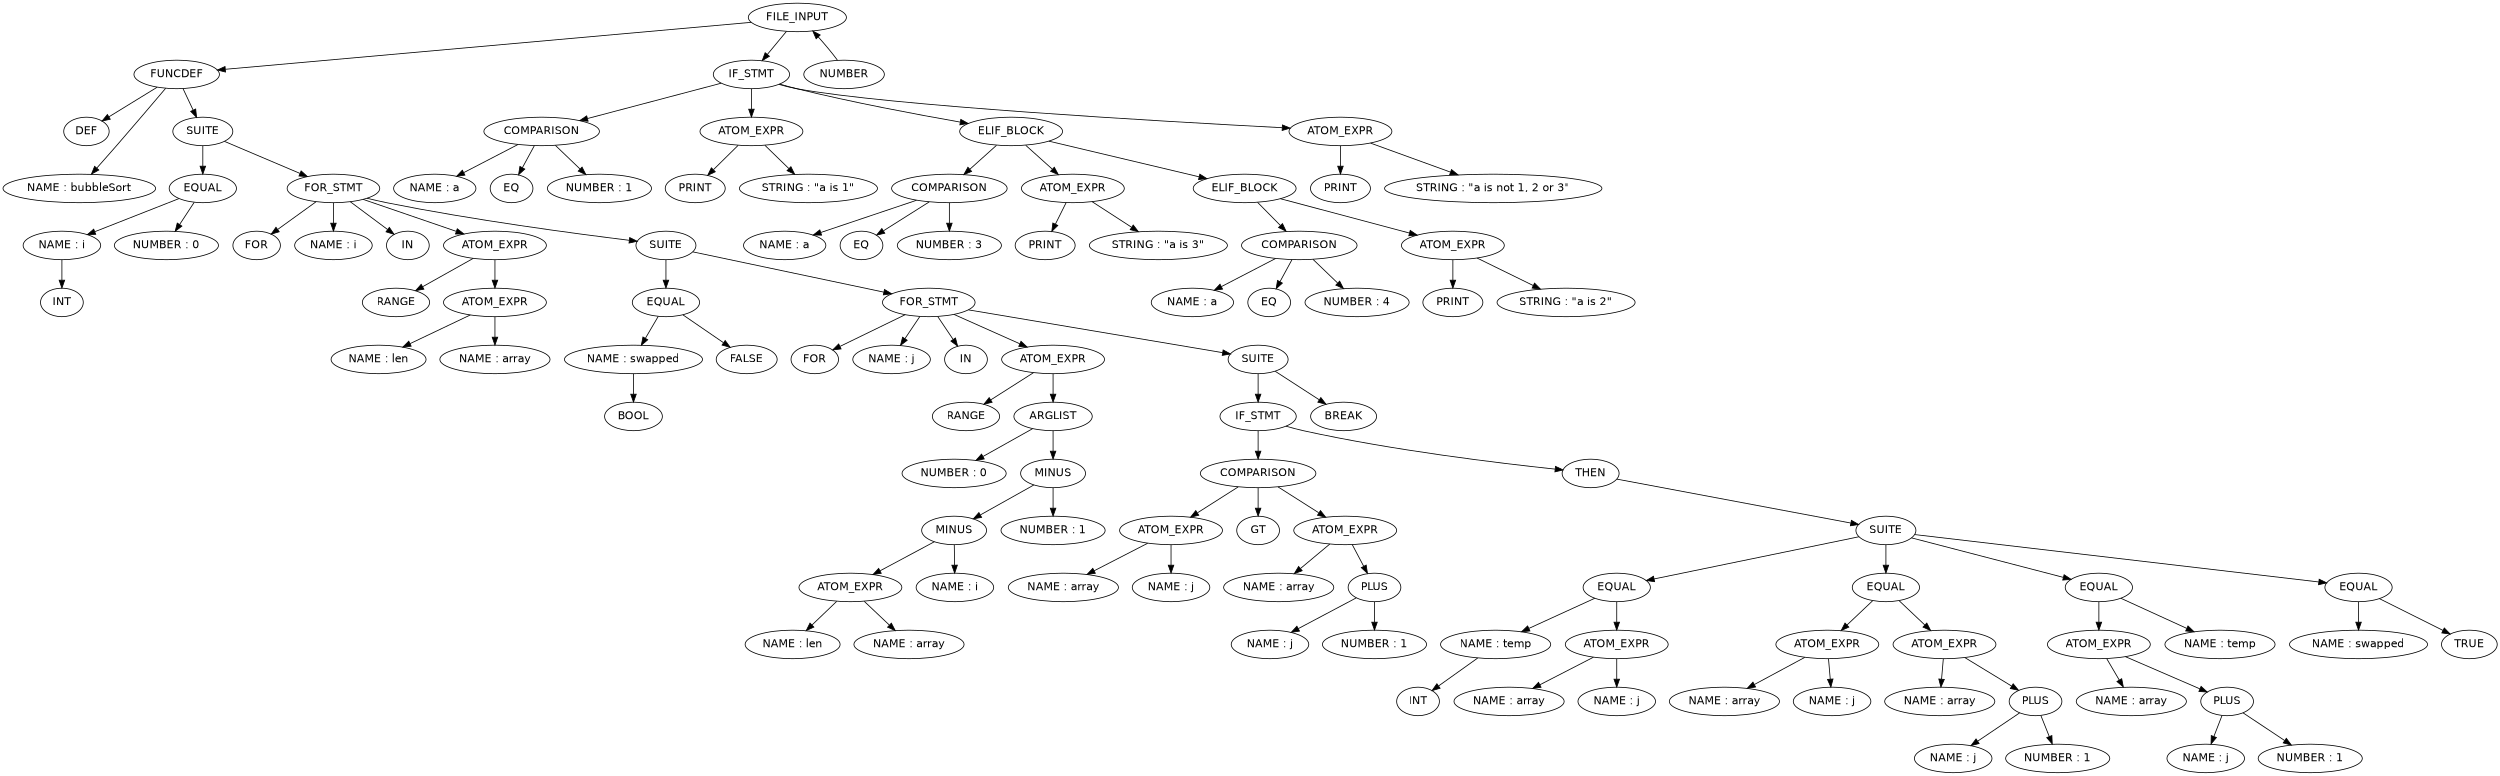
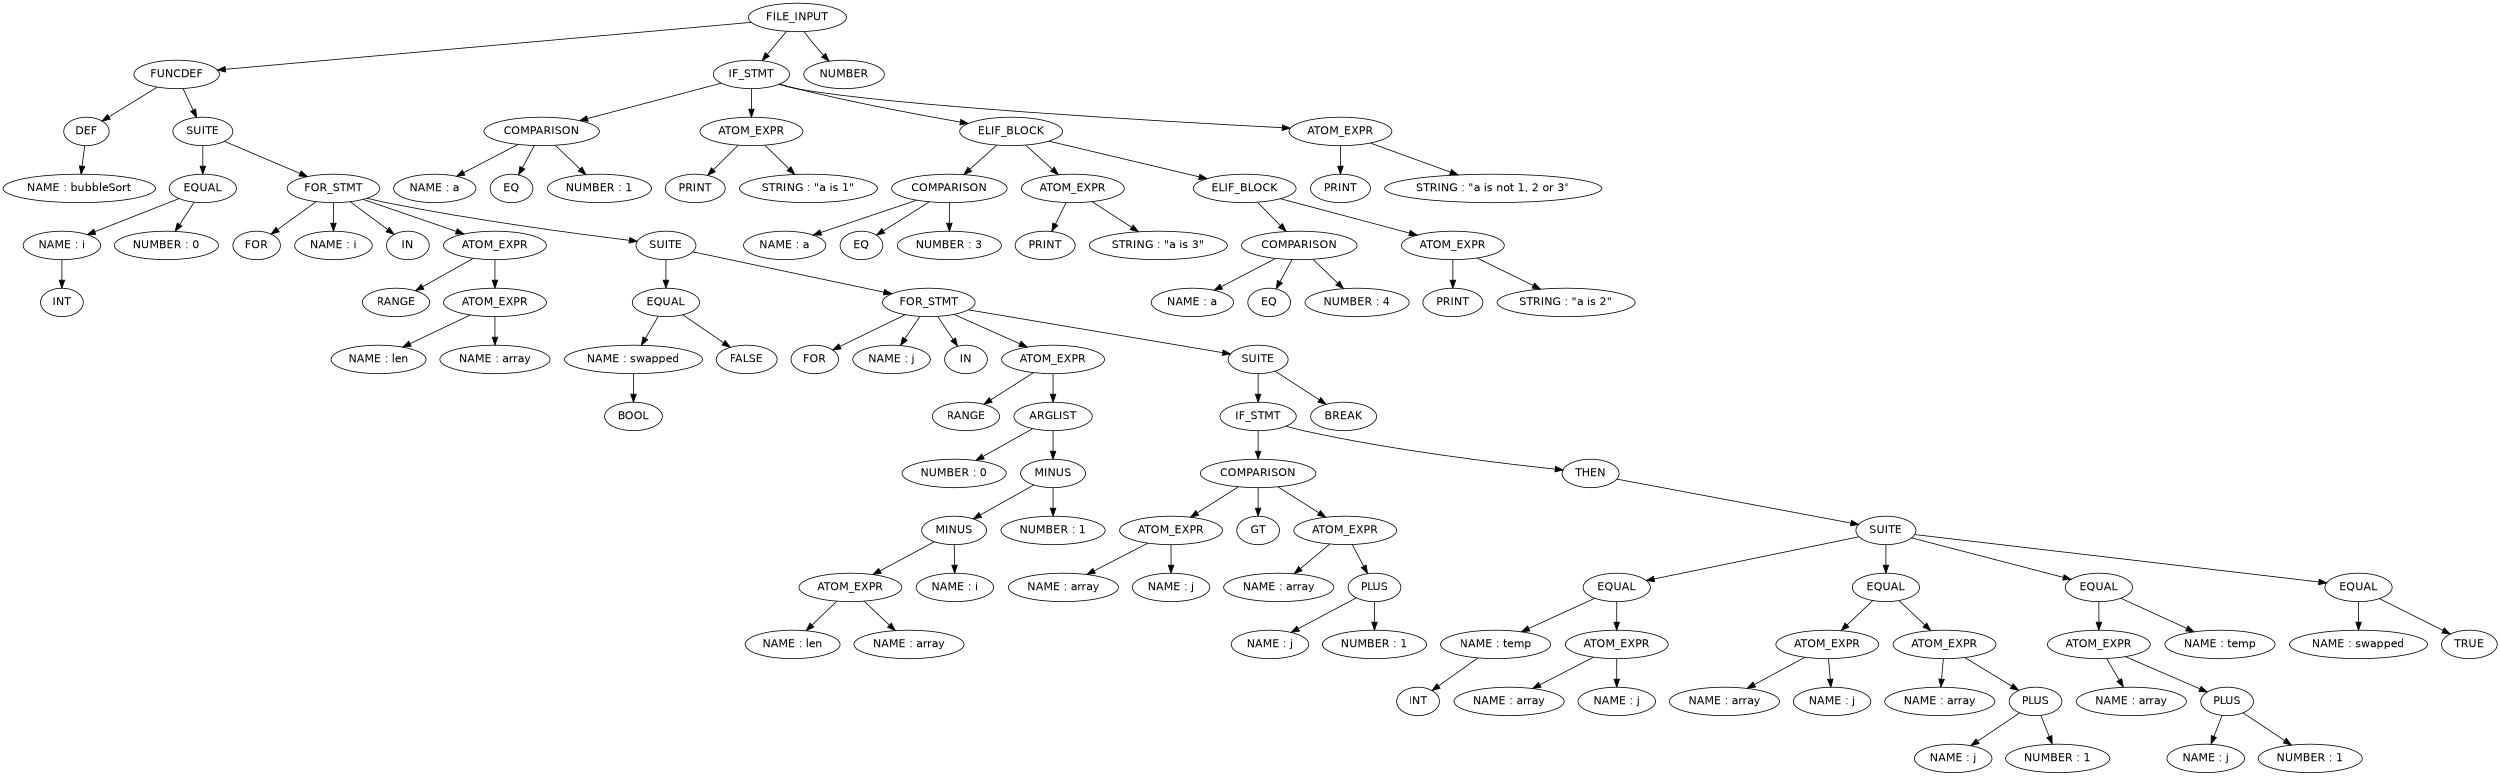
edge "NUMBER" -> "FILE_INPUT": reversed
edge "FUNCDEF" -> "NAME : bubbleSort": now "DEF" -> "NAME : bubbleSort"
